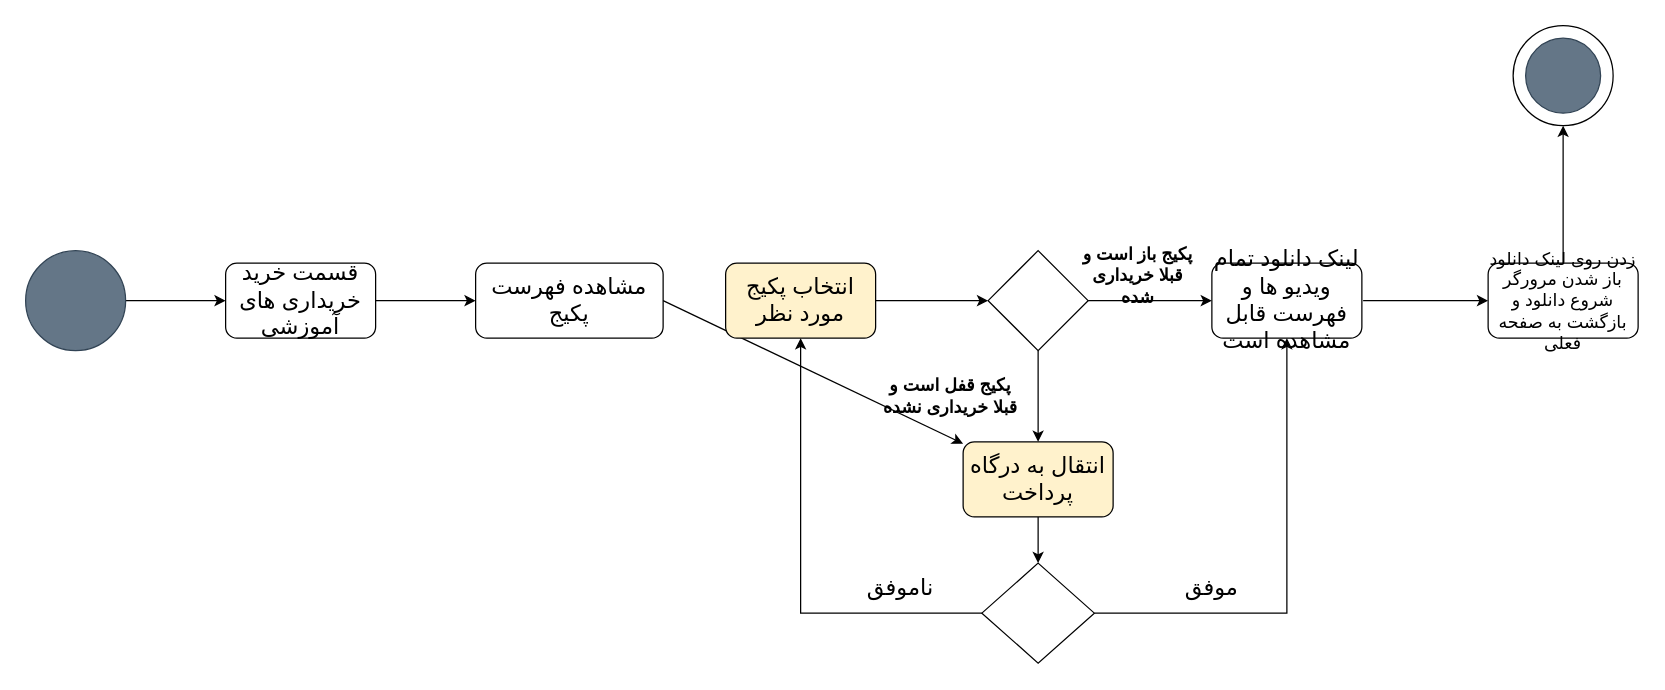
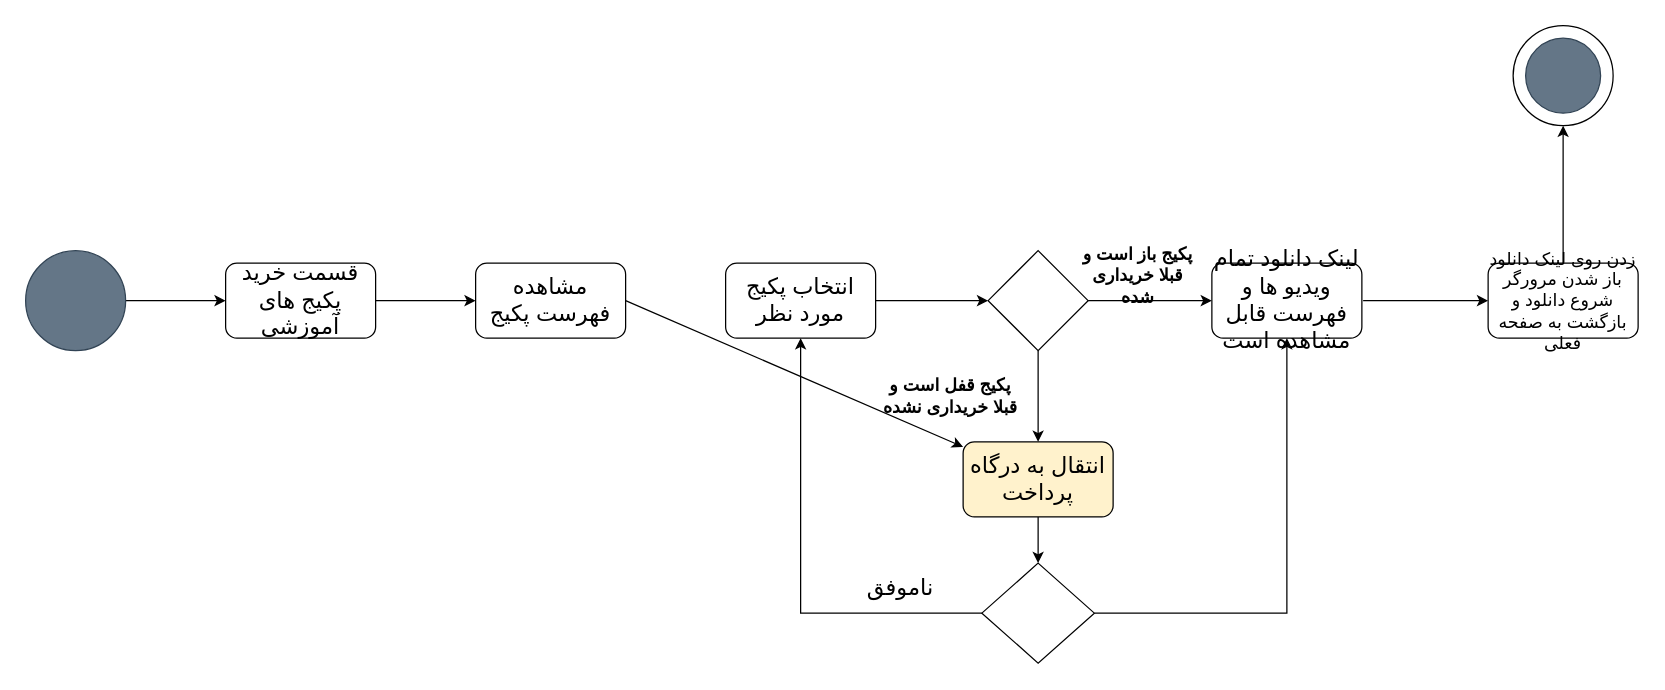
node "قسمت خرید خریداری های آموزشی": label "قسمت خرید خریداری های آموزشی" -> "قسمت خرید پکیج های آموزشی"
node "مشاهده فهرست پکیج": size 188x75 -> 150x75
node "انتخاب پکیج مورد نظر": fillcolor #fff2cc -> #ffffff
node "موفق": removed
